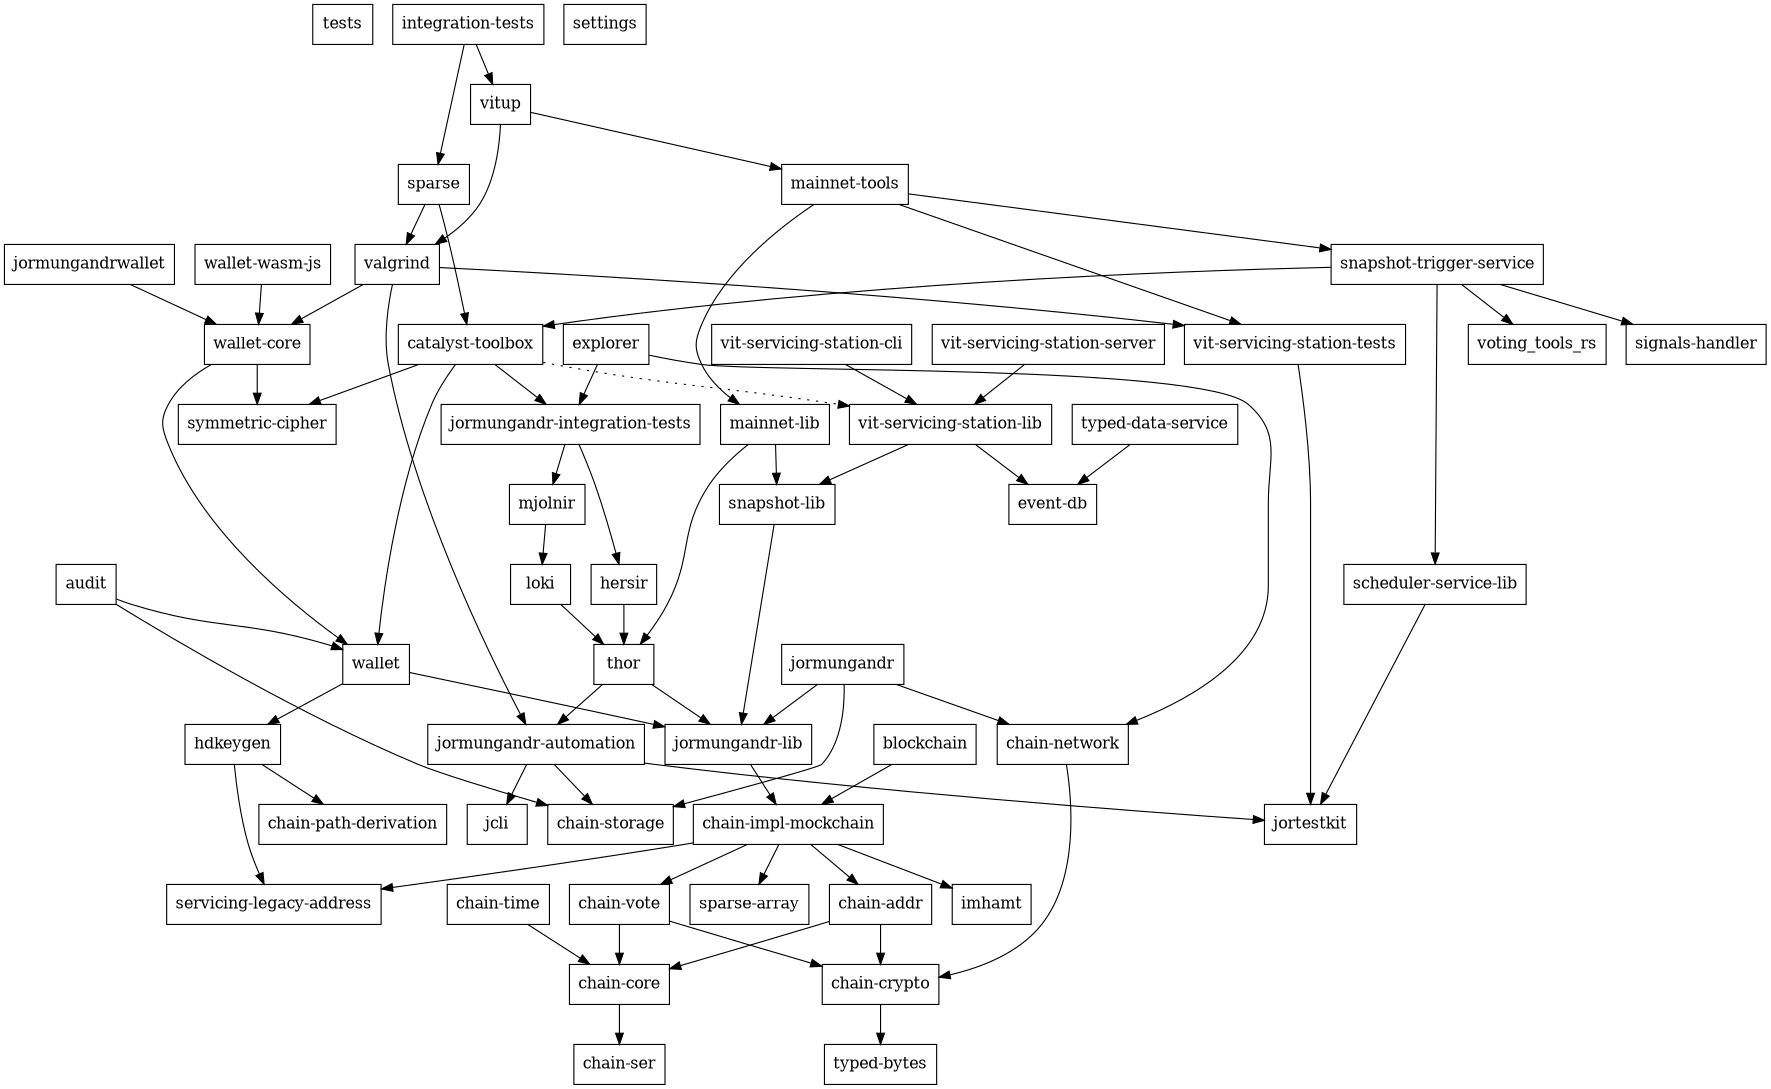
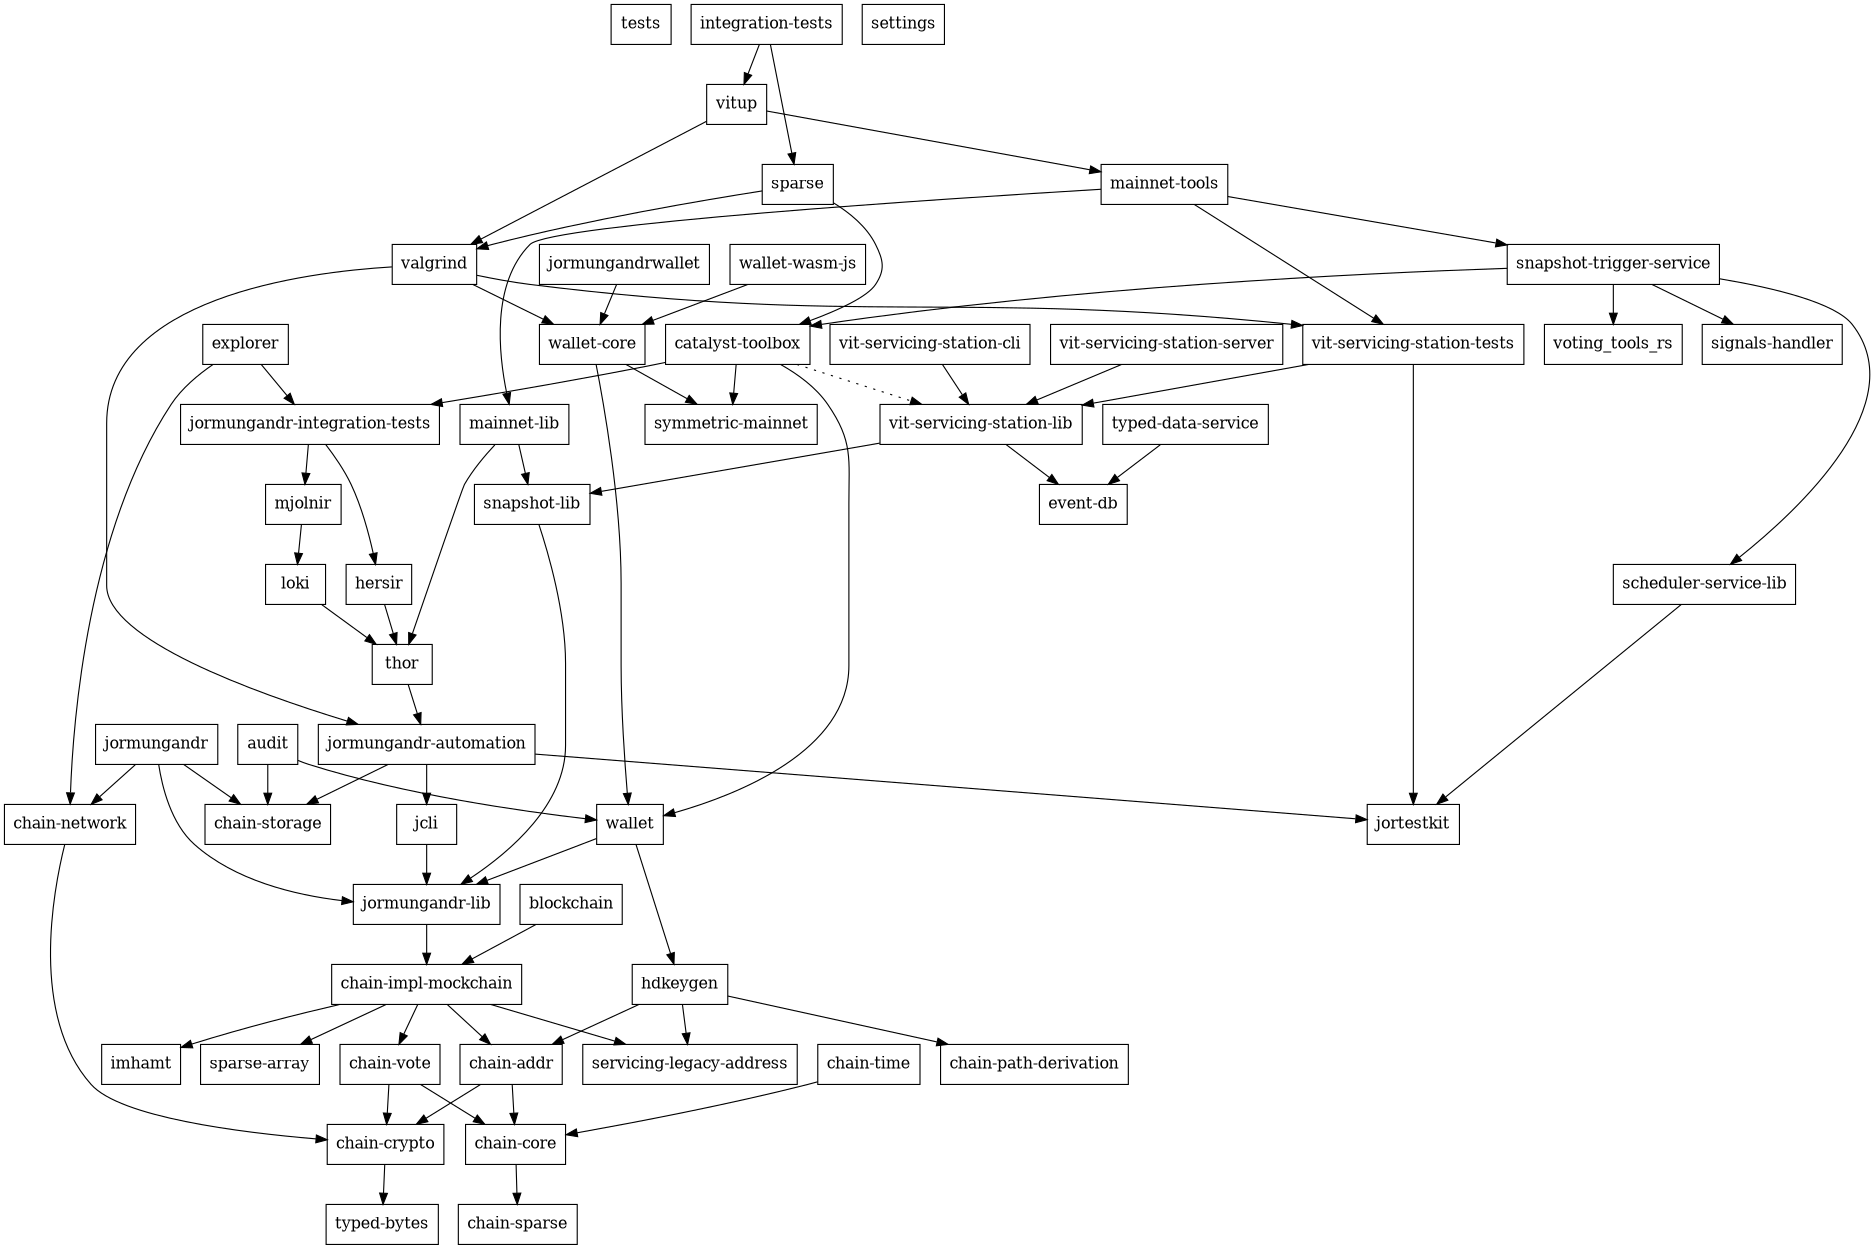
edge "vit-servicing-station-tests" -> "vit-servicing-station-lib": added
node "symmetric-cipher": label "symmetric-cipher" -> "symmetric-mainnet"
edge "thor" -> "jormungandr-lib": now "jcli" -> "jormungandr-lib"
edge "hdkeygen" -> "chain-addr": added
node "chain-ser": label "chain-ser" -> "chain-sparse"
